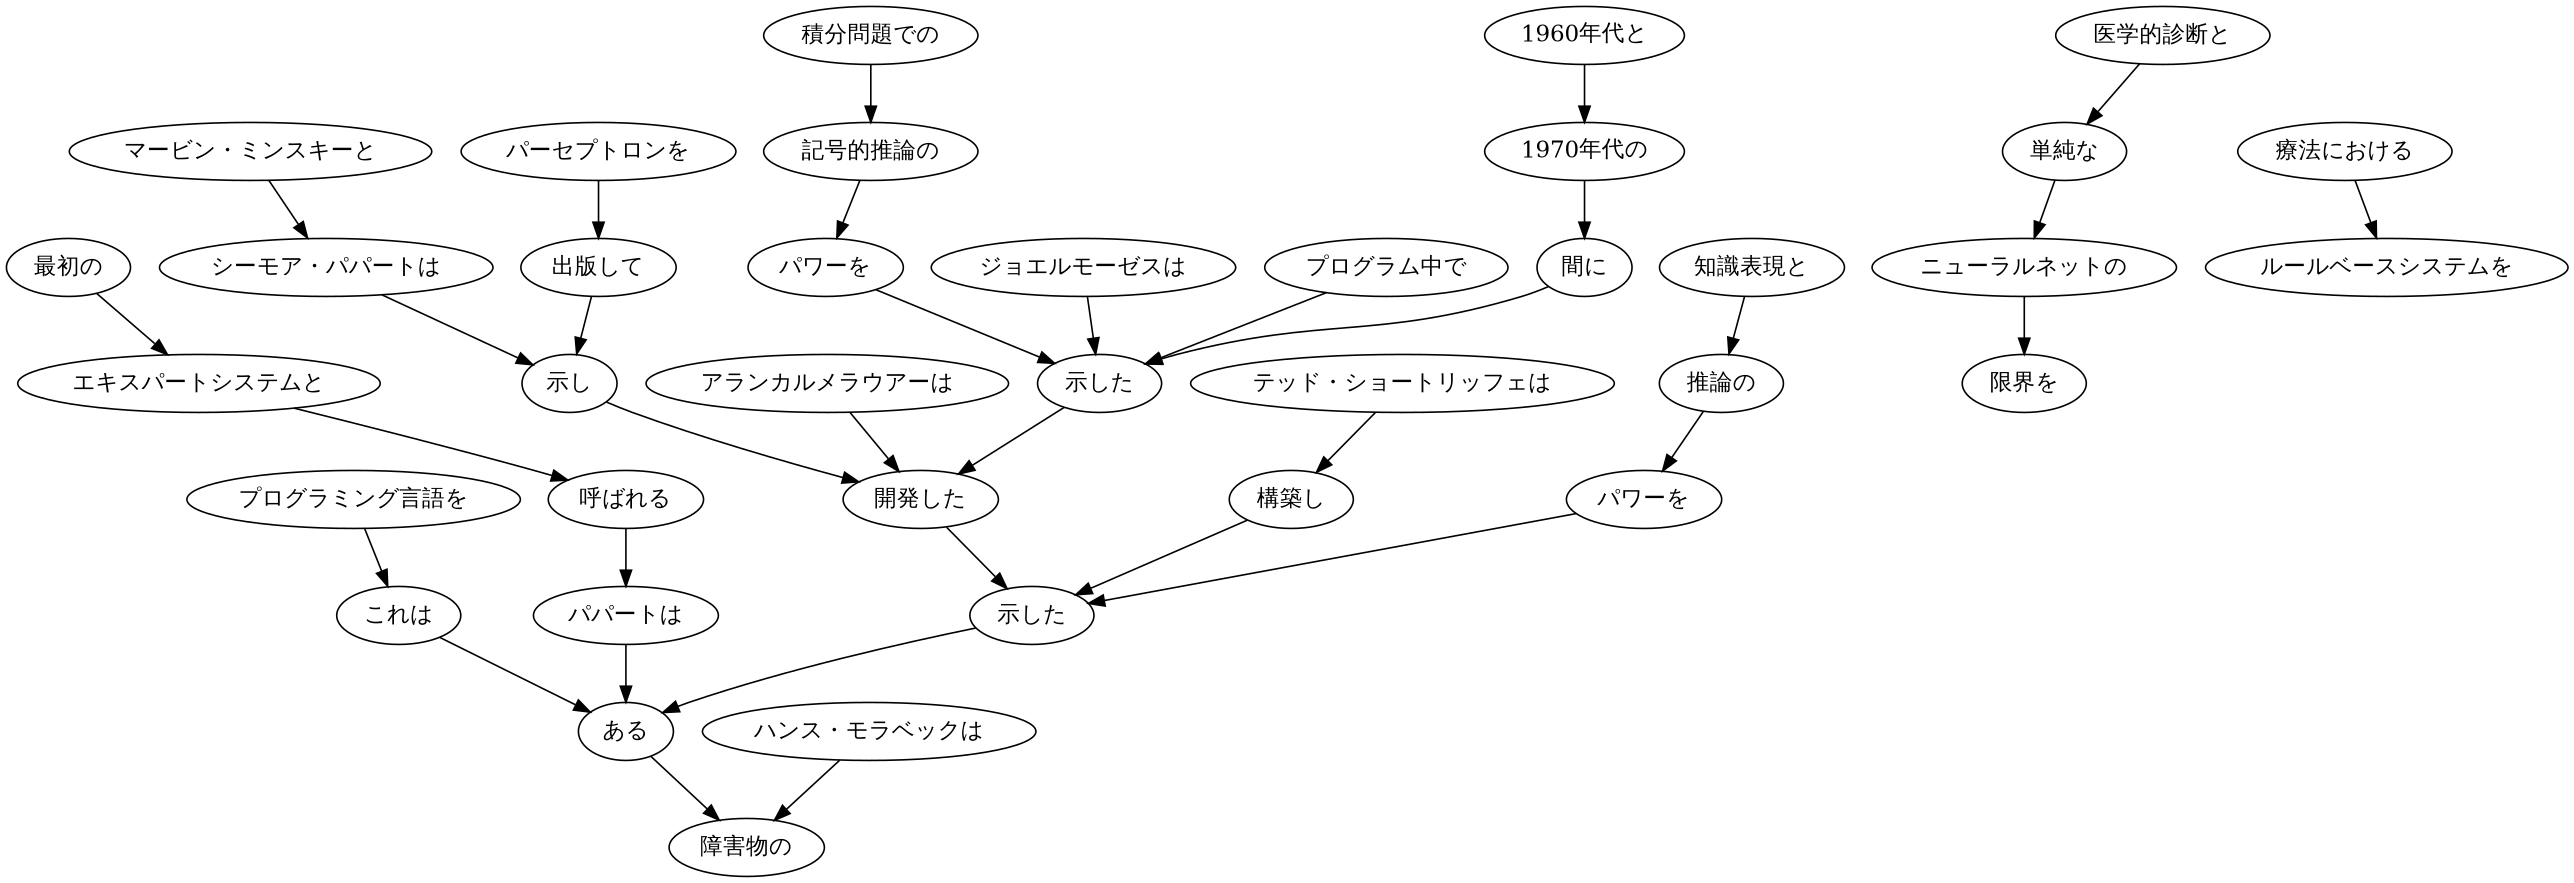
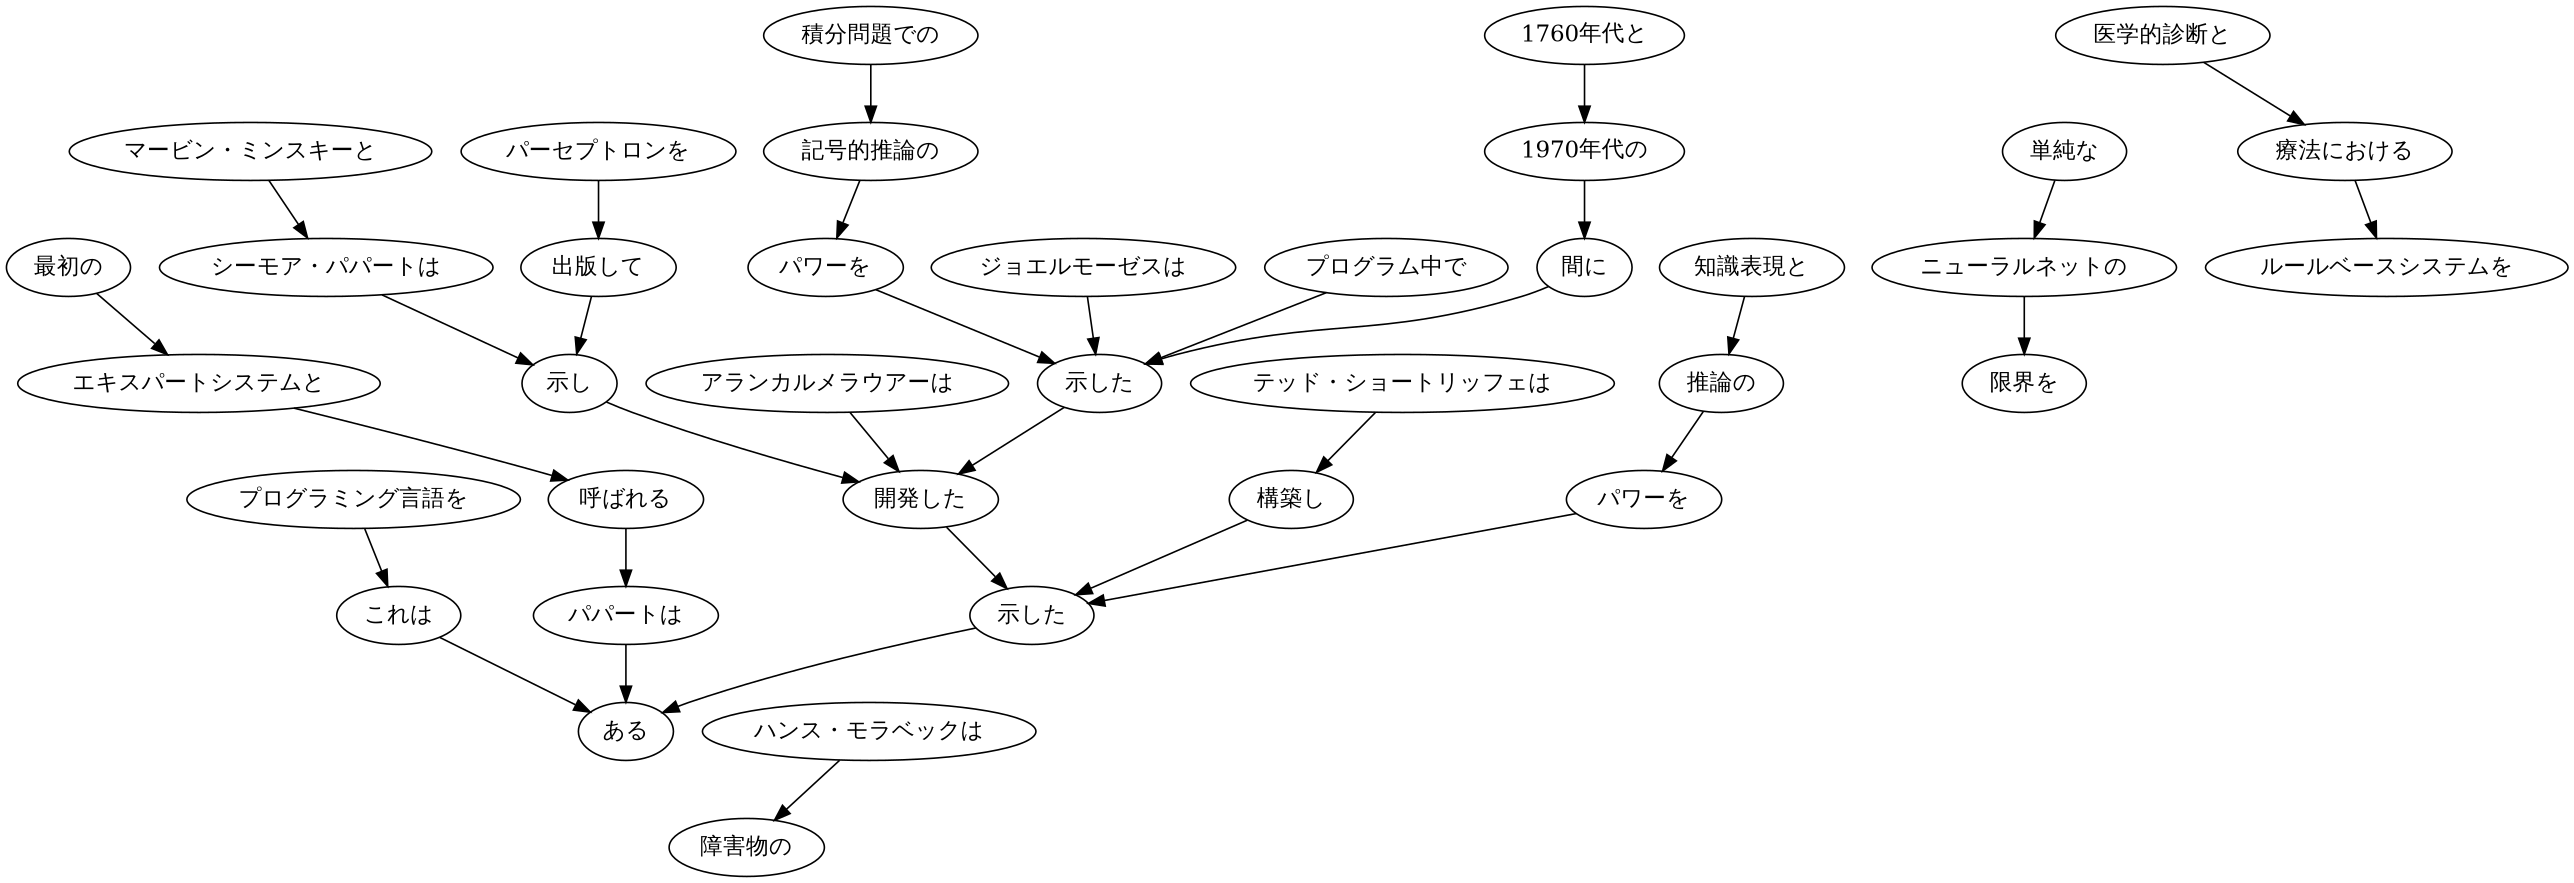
node "1960年代と": label "1960年代と" -> "1760年代と"
edge "医学的診断と" -> "単純な": now "医学的診断と" -> "療法における"
edge "ある" -> "障害物の": removed
